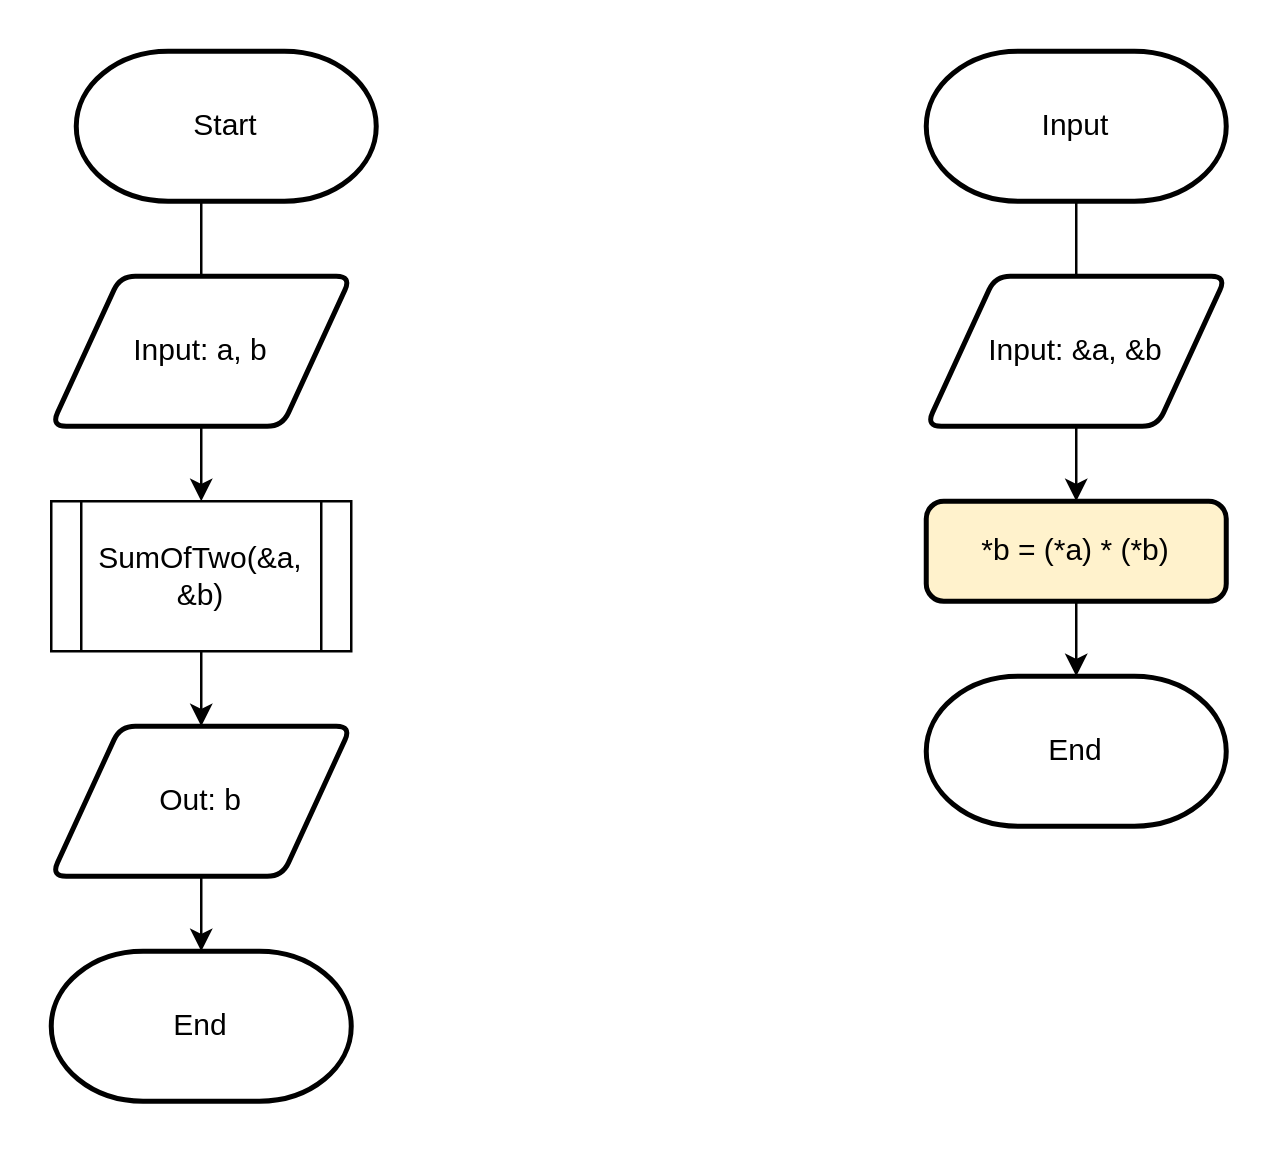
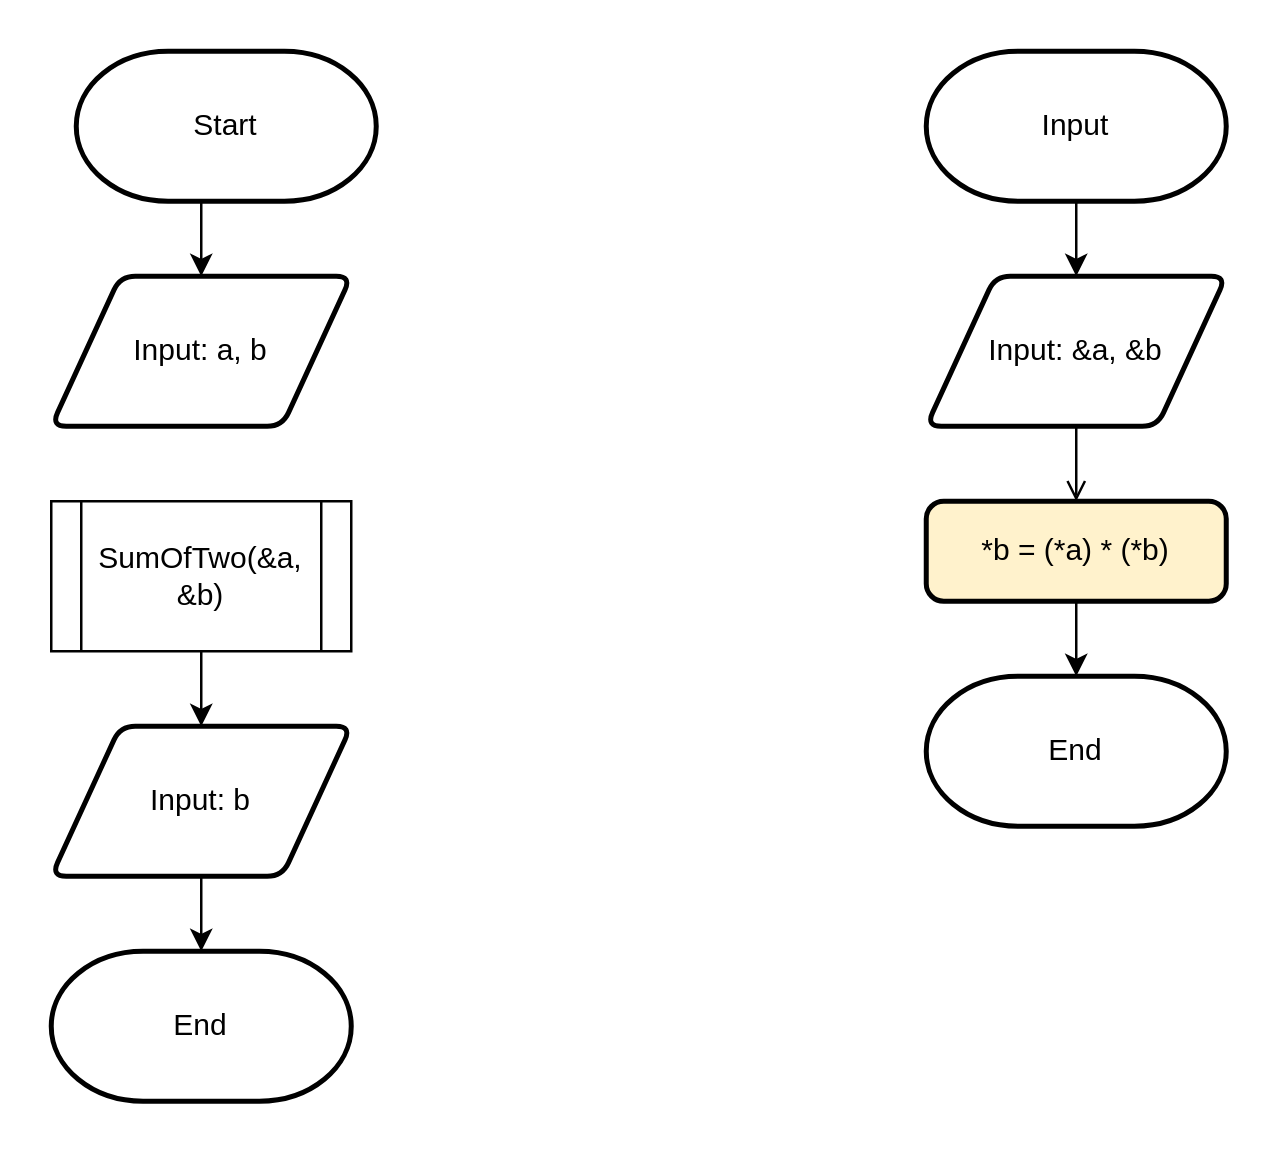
edge "Start" -- "Input: a, b": arrowhead none -> classic
edge "Input" -- "Input: &a, &b": arrowhead none -> classic
edge "Input: a, b" -> "SumOfTwo(&a, &b)": removed
edge "Input: &a, &b" -> "*b = (*a) * (*b)": arrowhead classic -> open
node "Out: b": label "Out: b" -> "Input: b"
